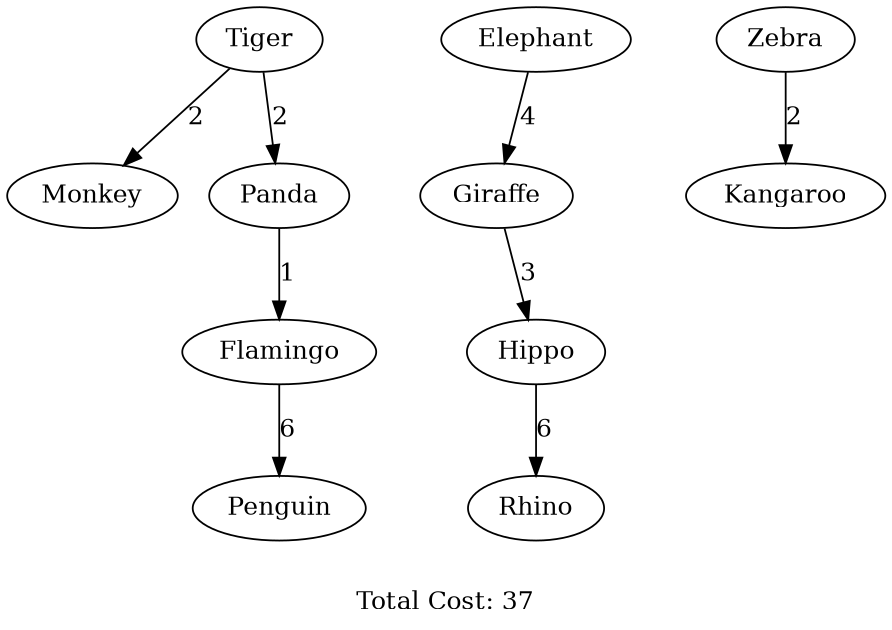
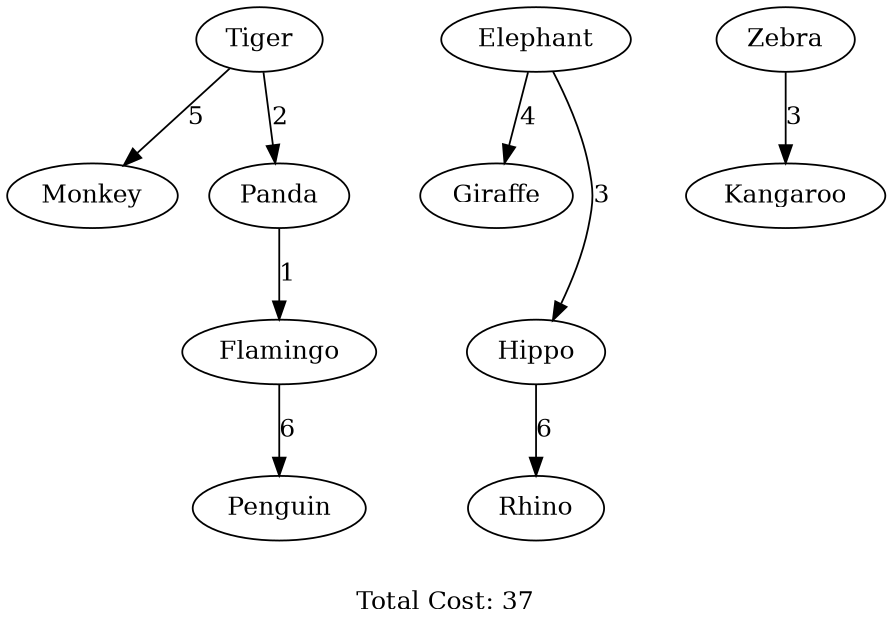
edge "Tiger" -> "Monkey": label "2" -> "5"
edge "Zebra" -> "Kangaroo": label "2" -> "3"
edge "Giraffe" -> "Hippo": now "Elephant" -> "Hippo"
